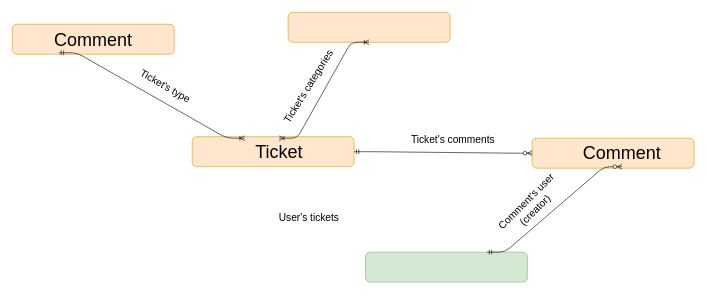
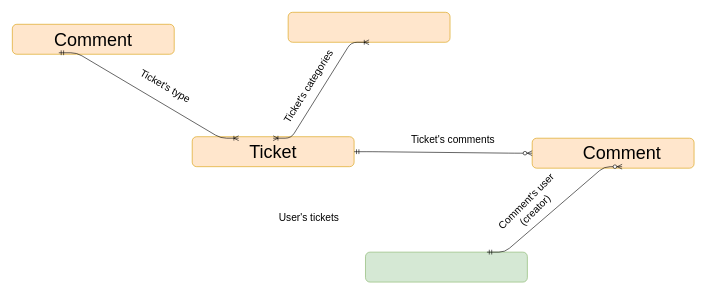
node "Ticket": moved (279, 152) -> (273, 152)
